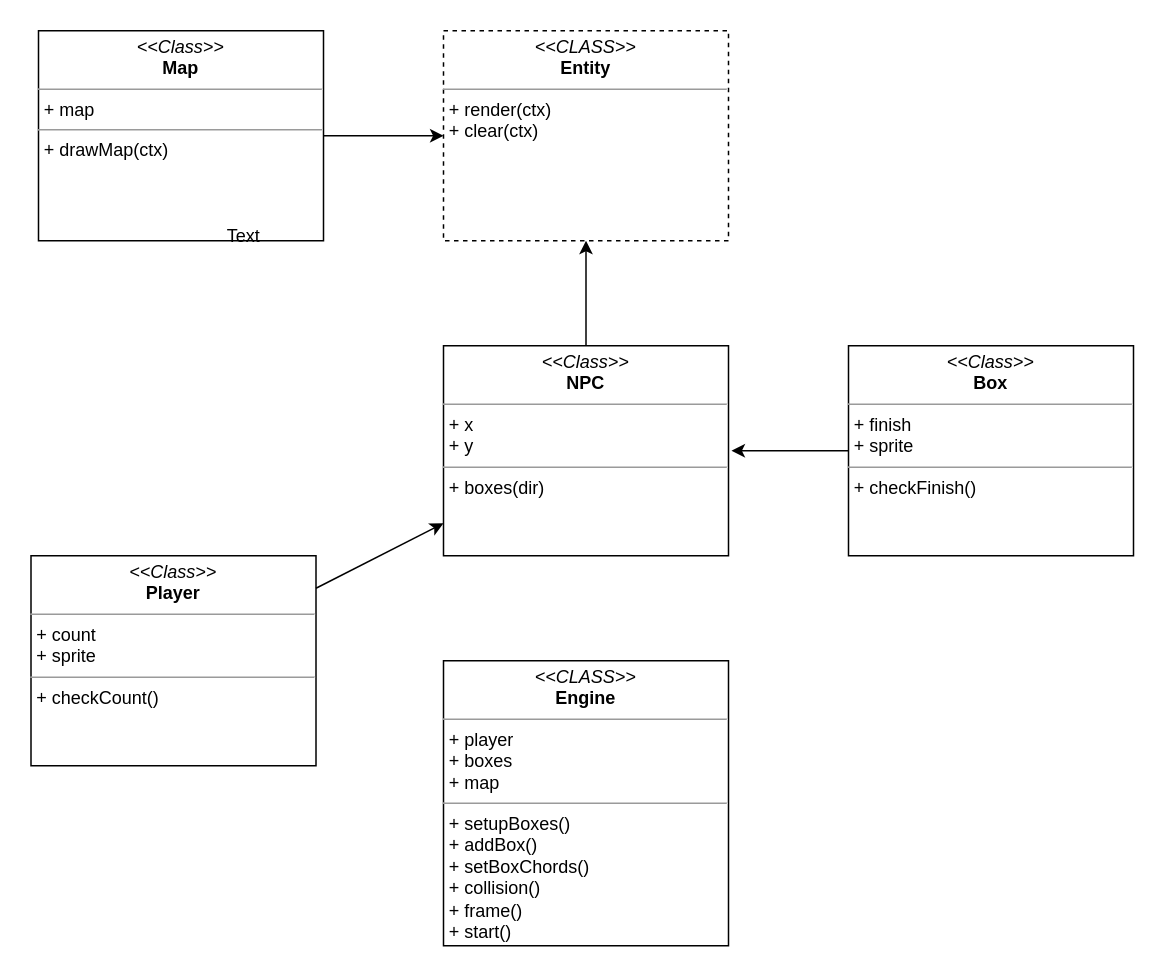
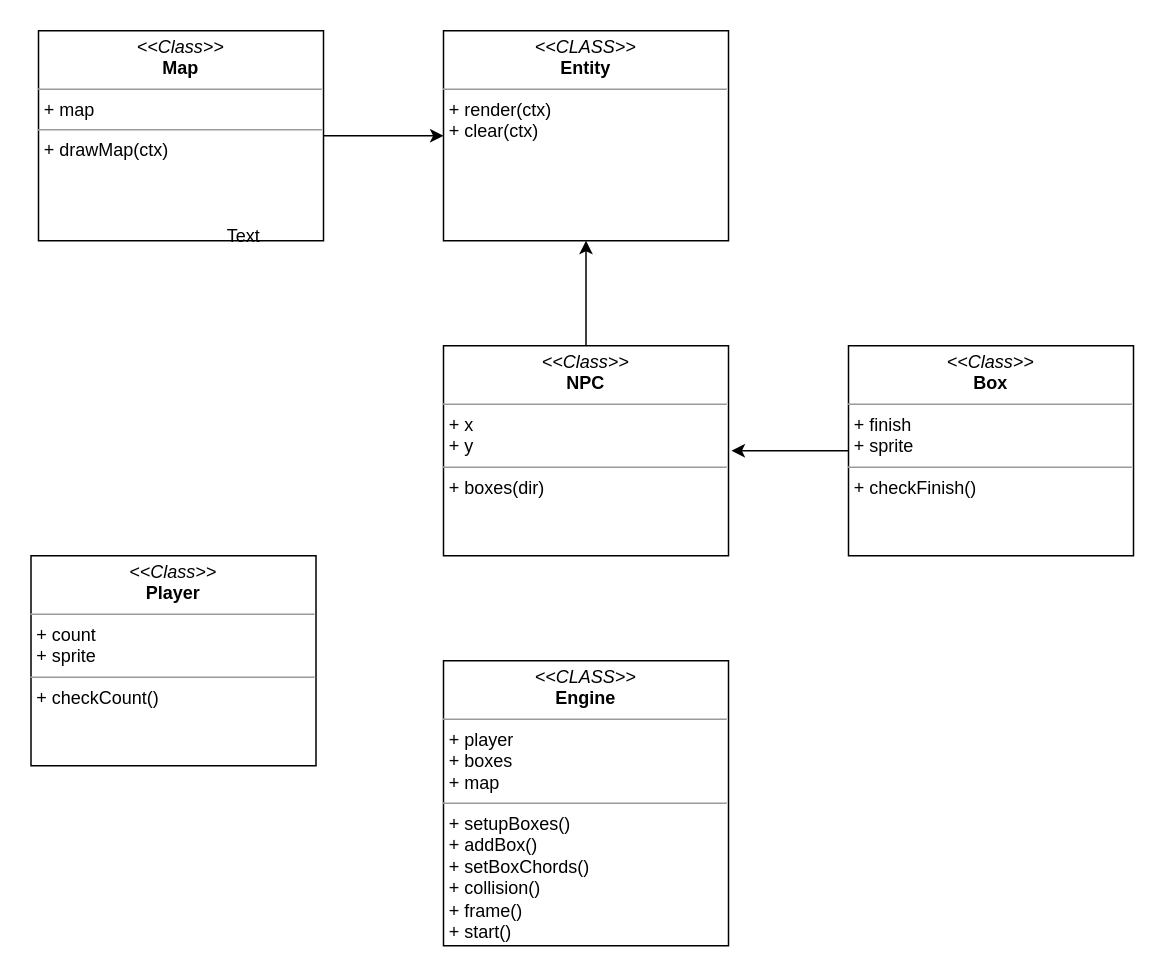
node "<<CLASS>> Entity + render(ctx) + clear(ctx)": style dashed -> solid
edge "<<Class>> Player + count + sprite + checkCount()" -> "<<Class>> NPC + x + y + boxes(dir)": removed
